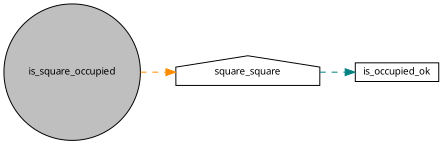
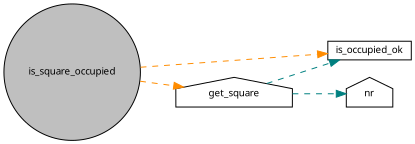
edge "is_square_occupied" -> "is_occupied_ok": added
node "square_square": label "square_square" -> "get_square"
node "nr": added
